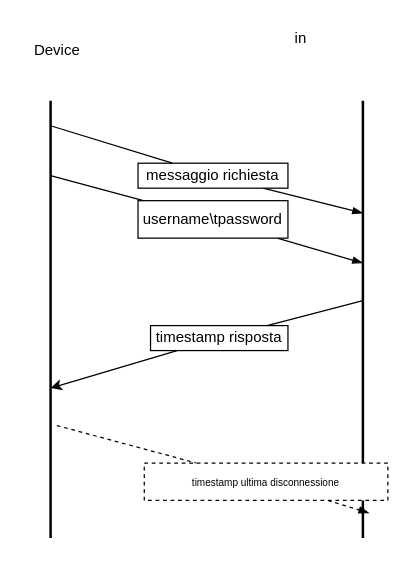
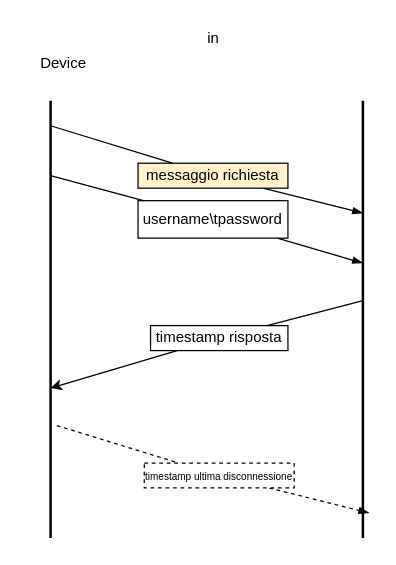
node "in": moved (301, 38) -> (213, 38)
node "Device": moved (57, 51) -> (63, 63)
node "messaggio richiesta": fillcolor #ffffff -> #fff2cc
node "timestamp ultima disconnessione": size 244x38 -> 150x25
